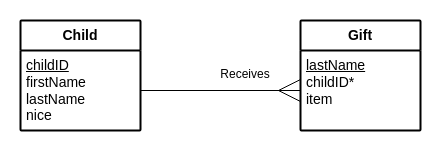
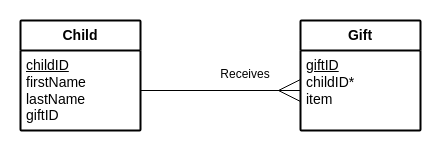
node "lastName childID* item": label "lastName childID* item" -> "giftID childID* item"
node "childID firstName lastName nice": label "childID firstName lastName nice" -> "childID firstName lastName giftID"
